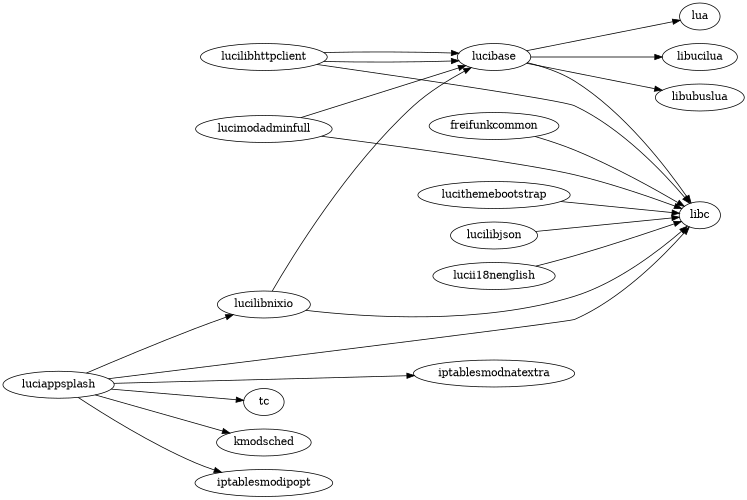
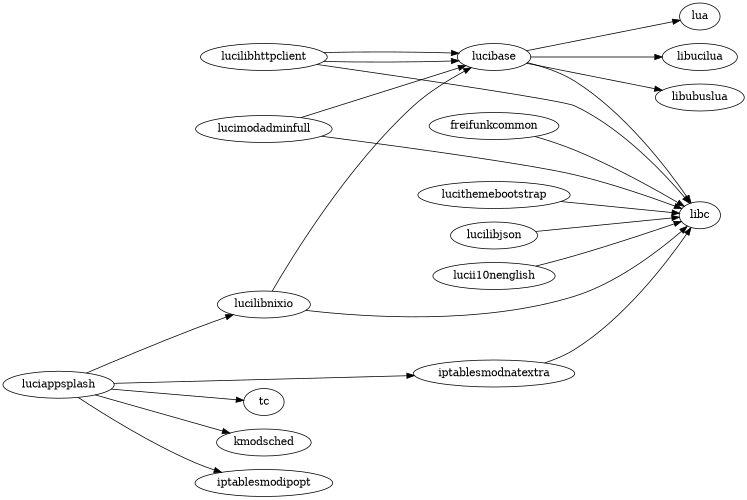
node "lucii18nenglish": label "lucii18nenglish" -> "lucii10nenglish"
edge "luciappsplash" -> "libc": now "iptablesmodnatextra" -> "libc"
